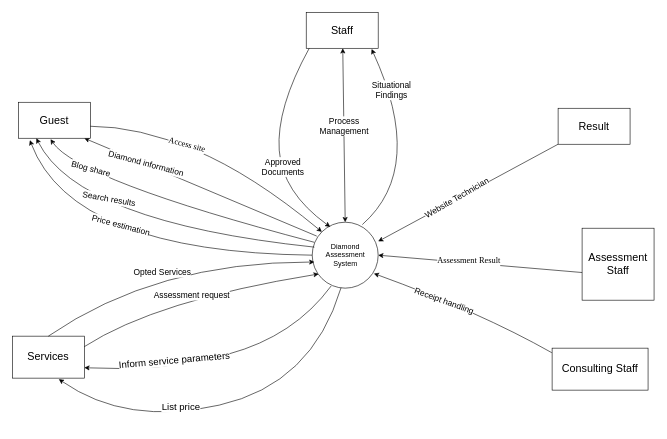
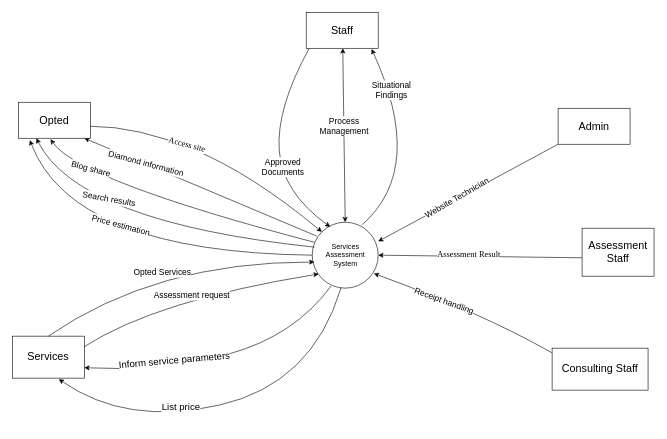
node "Guest": label "Guest" -> "Opted"
node "Result": label "Result" -> "Admin"
node "Diamond Assessment System": label "Diamond Assessment System" -> "Services Assessment System"
node "Assessment Staff": size 72x72 -> 72x48
